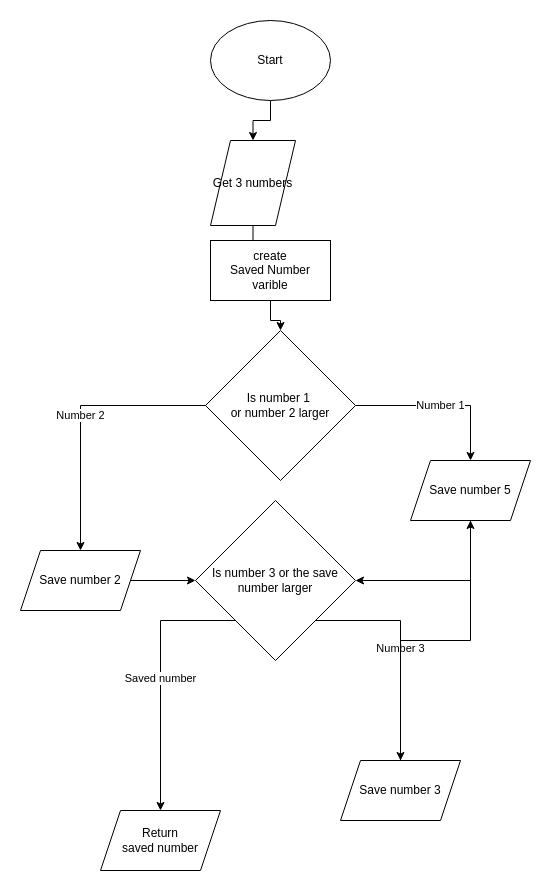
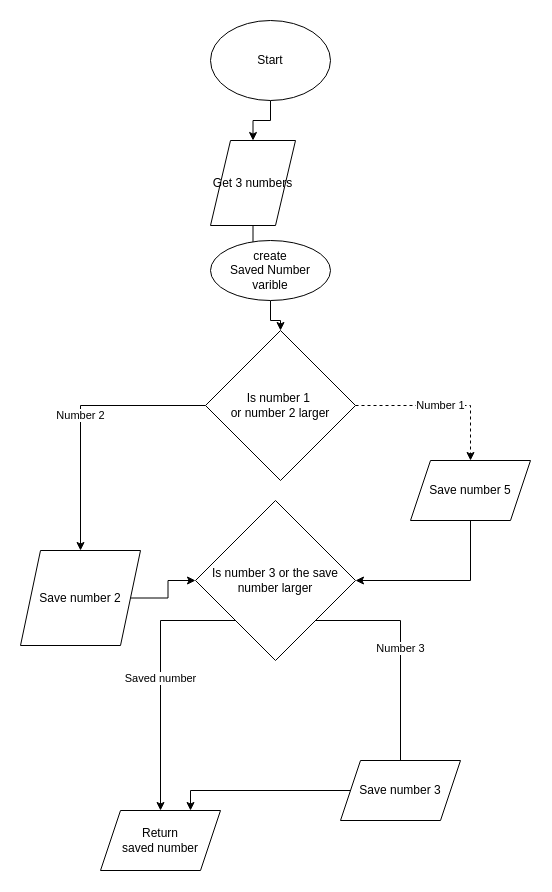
node "create Saved Number varible": shape rectangle -> ellipse
edge "Is number 1 or number 2 larger" -> "Save number 5": style solid -> dashed
node "Save number 2": size 120x60 -> 120x95
edge "Is number 3 or the save number larger" -> "Save number 3": arrowhead classic -> none
edge "Save number 3" -> "Save number 5": now "Save number 3" -> "Return saved number"
